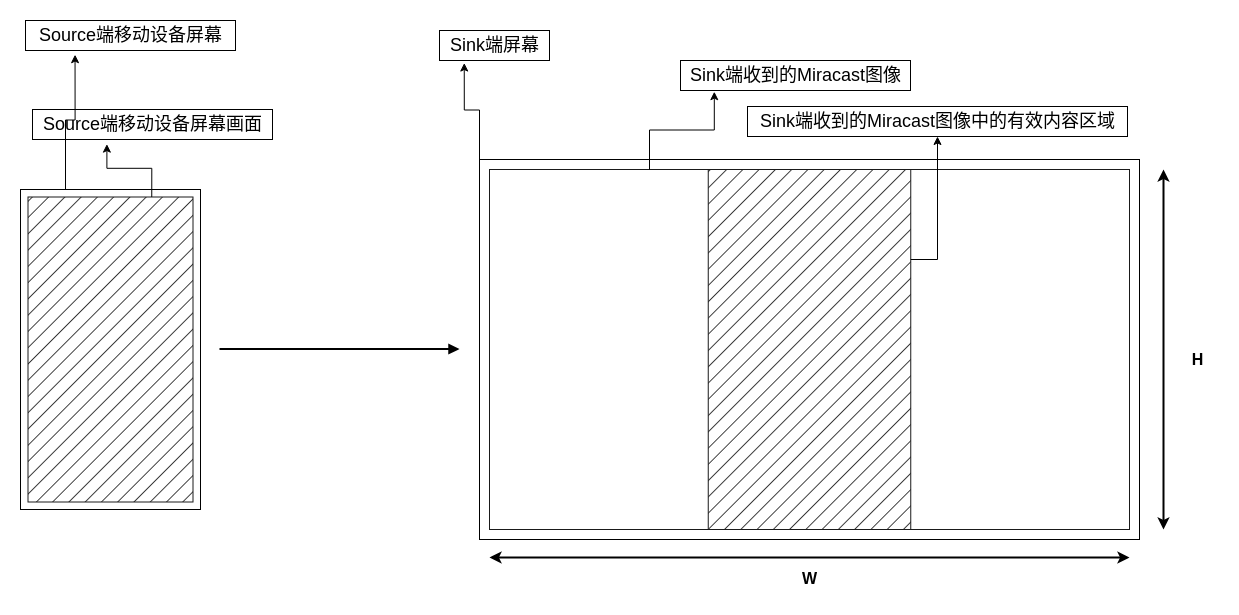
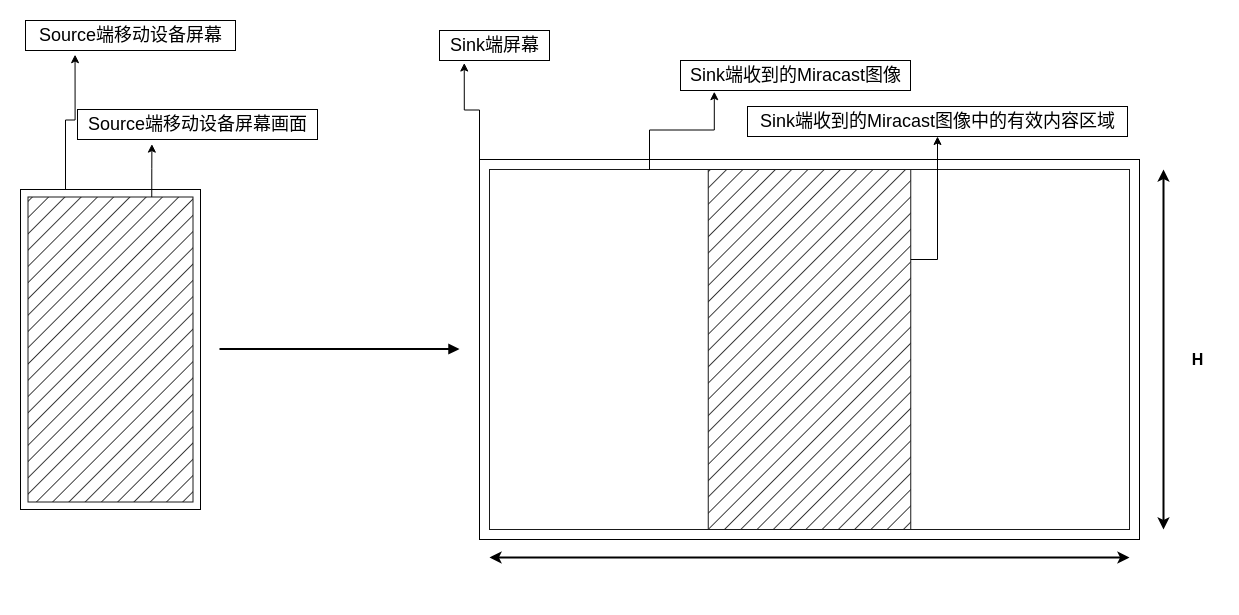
node "Source端移动设备屏幕画面": moved (153, 125) -> (198, 125)
node "W": removed
